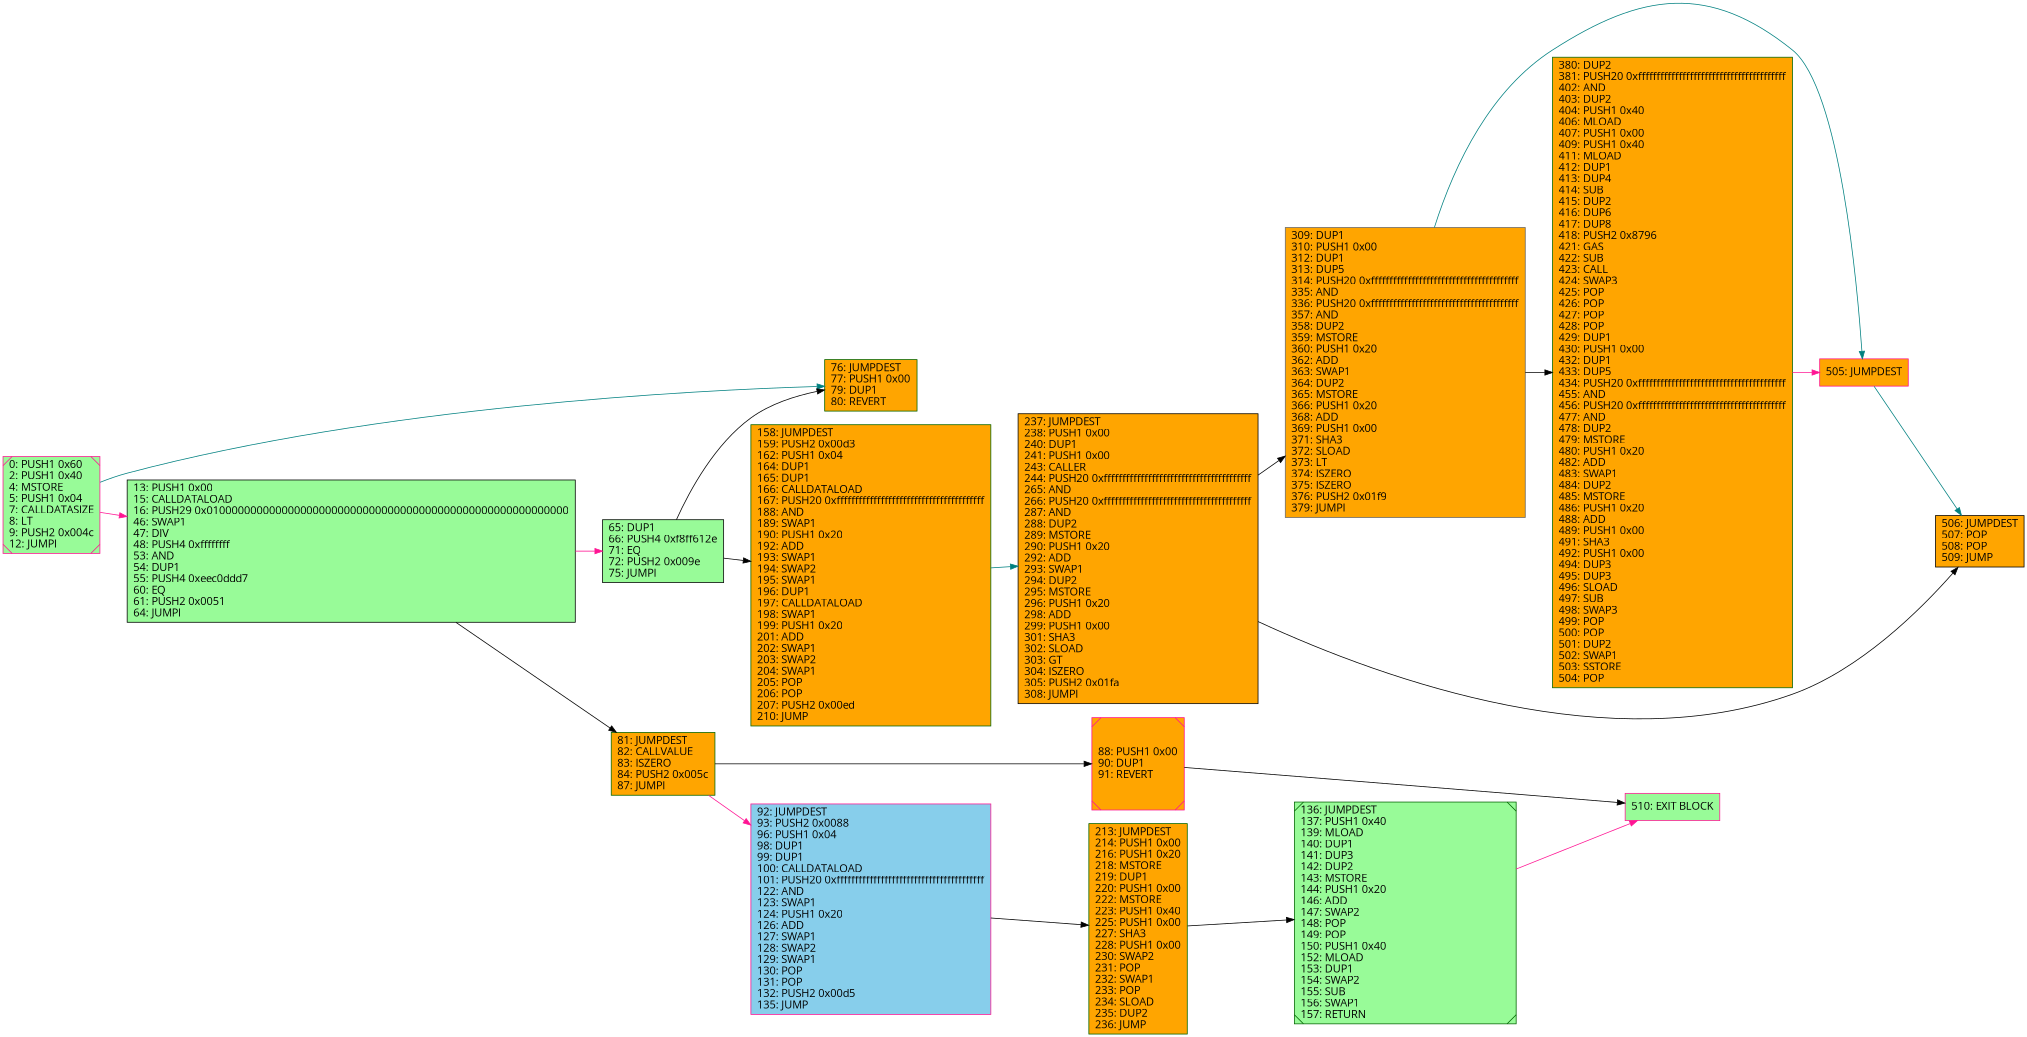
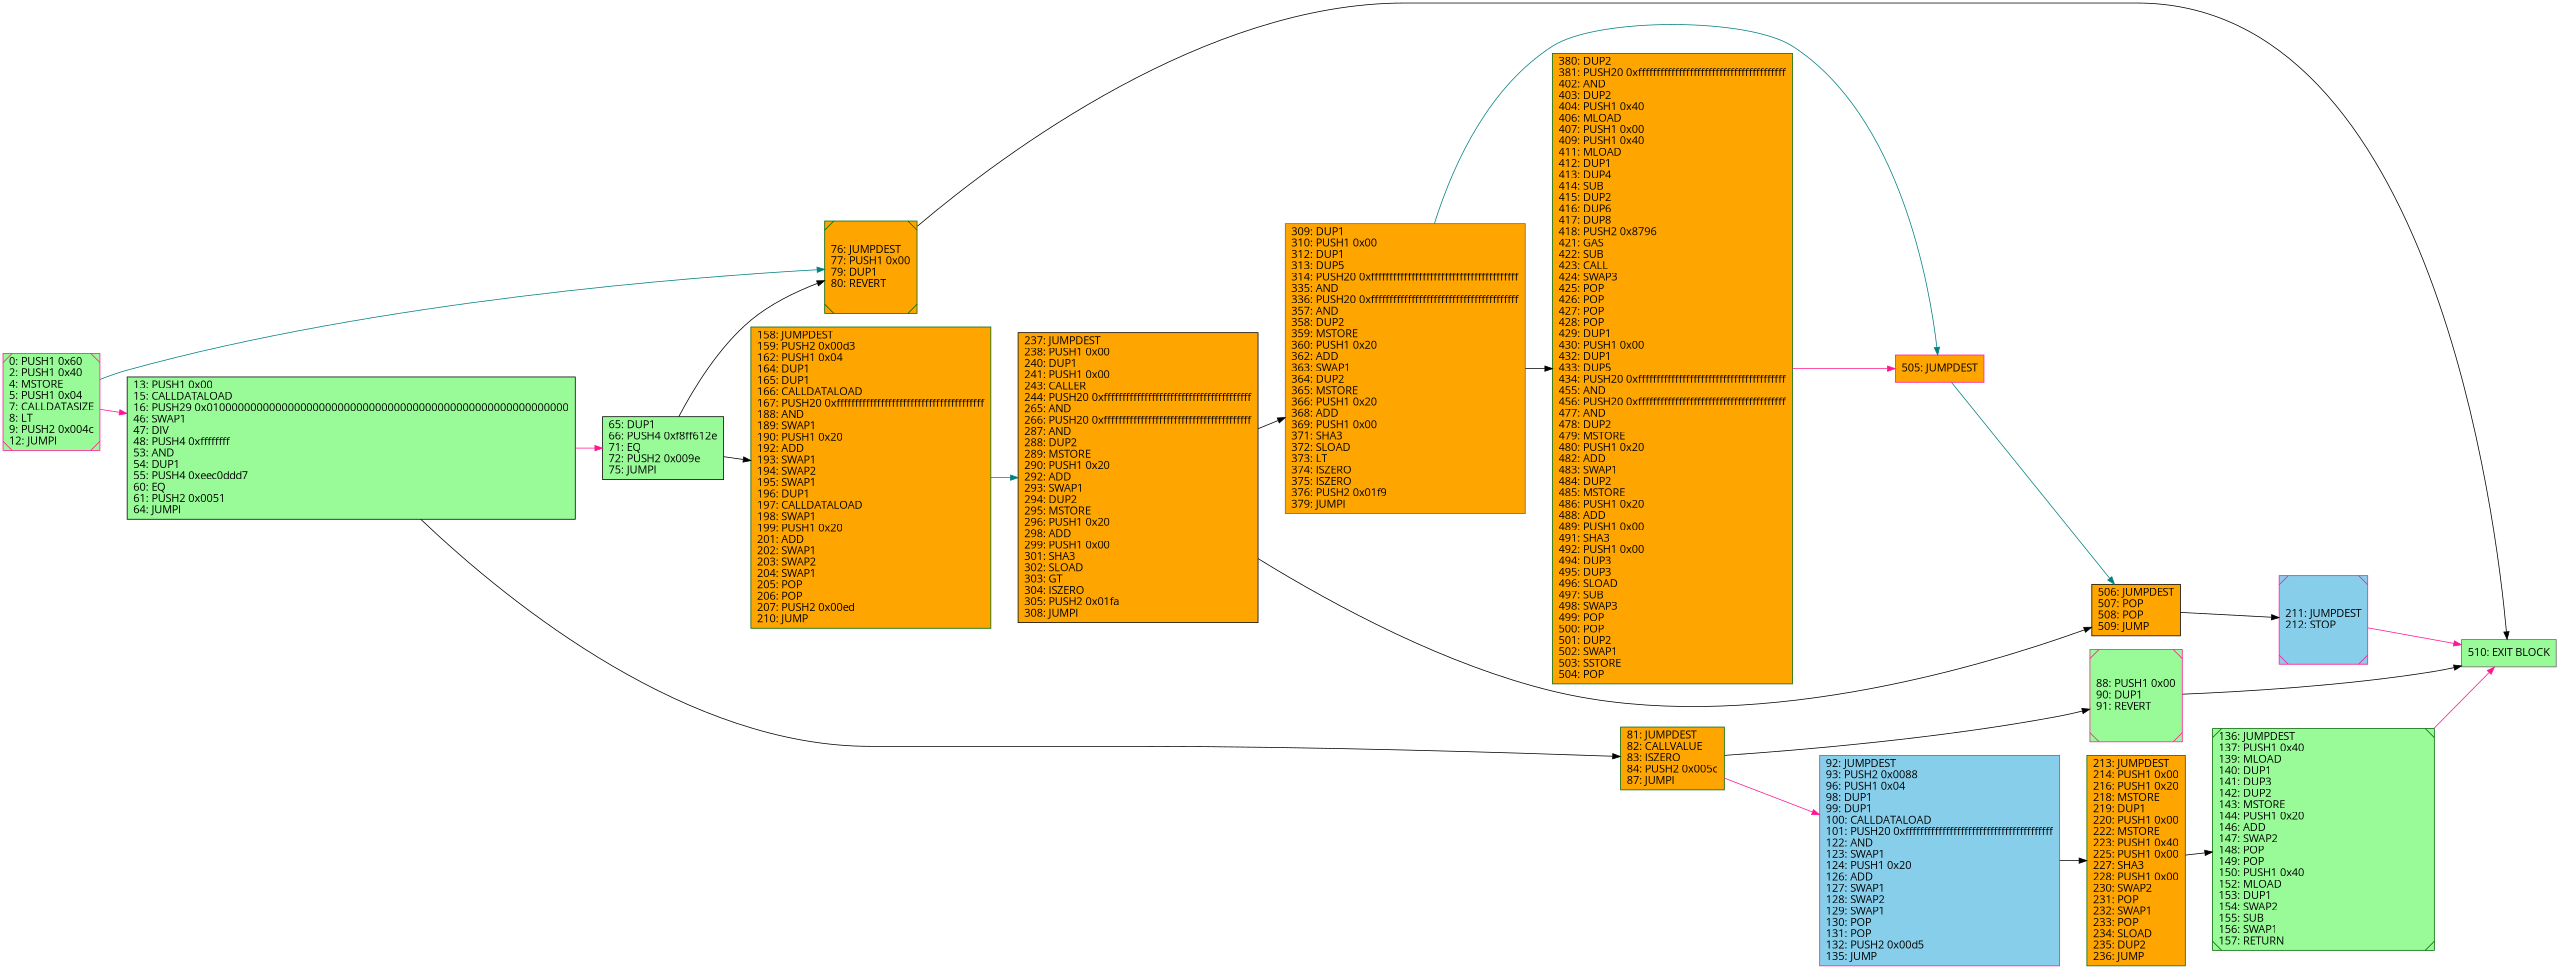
edge "76: JUMPDEST 77: PUSH1 0x00 79: DUP1 80: REVERT" -> "510: EXIT BLOCK": added
node "76: JUMPDEST 77: PUSH1 0x00 79: DUP1 80: REVERT": shape box -> Msquare
node "211: JUMPDEST 212: STOP": added
node "88: PUSH1 0x00 90: DUP1 91: REVERT": fillcolor orange -> palegreen
node "510: EXIT BLOCK": color deeppink -> gray40
